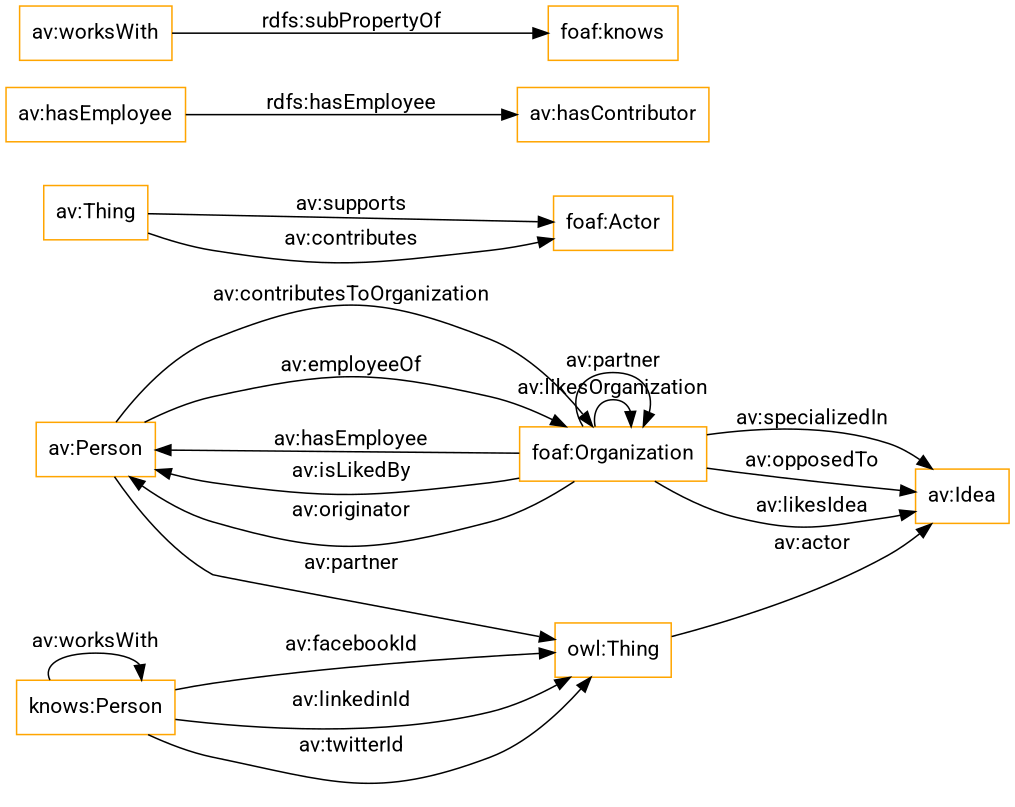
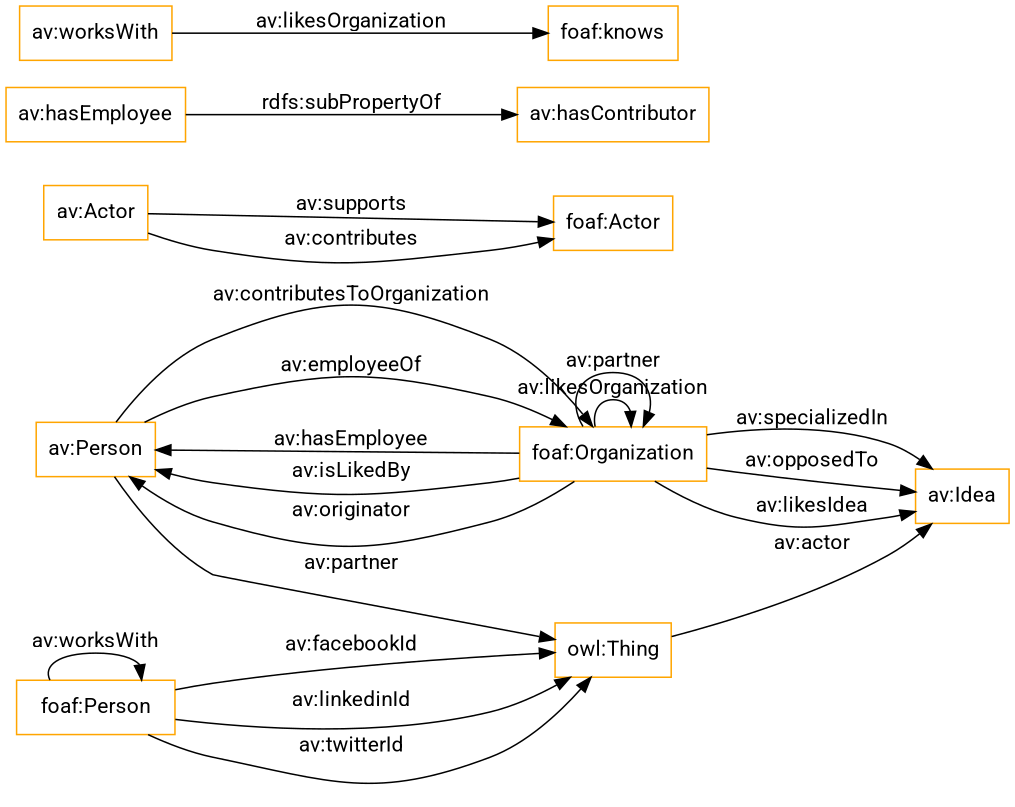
edge "av:worksWith" -> "foaf:knows": label "rdfs:subPropertyOf" -> "av:likesOrganization"
edge "av:hasEmployee" -> "av:hasContributor": label "rdfs:hasEmployee" -> "rdfs:subPropertyOf"
node "av:Thing": label "av:Thing" -> "av:Actor"
node "knows:Person": label "knows:Person" -> "foaf:Person"
